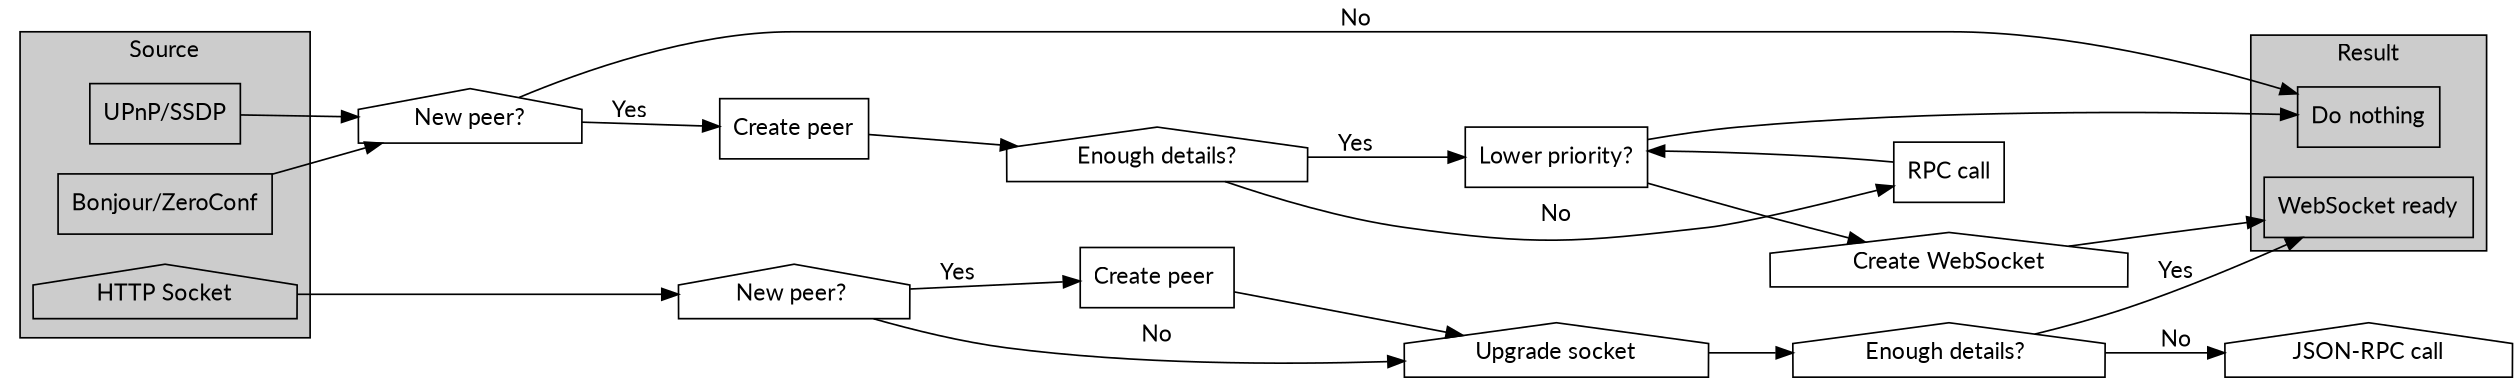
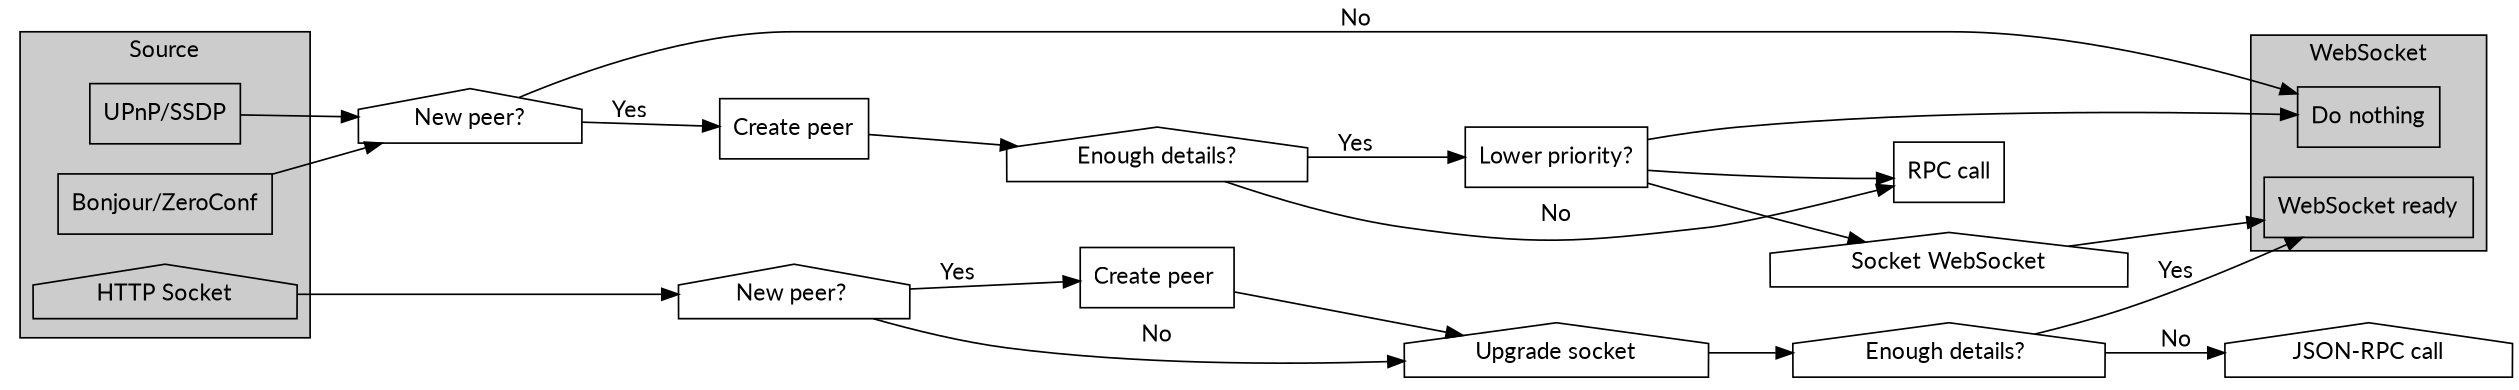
cluster "Result": label "Result" -> "WebSocket"
edge "RPC call" -> "Lower priority?": reversed
node "Create WebSocket": label "Create WebSocket" -> "Socket WebSocket"
